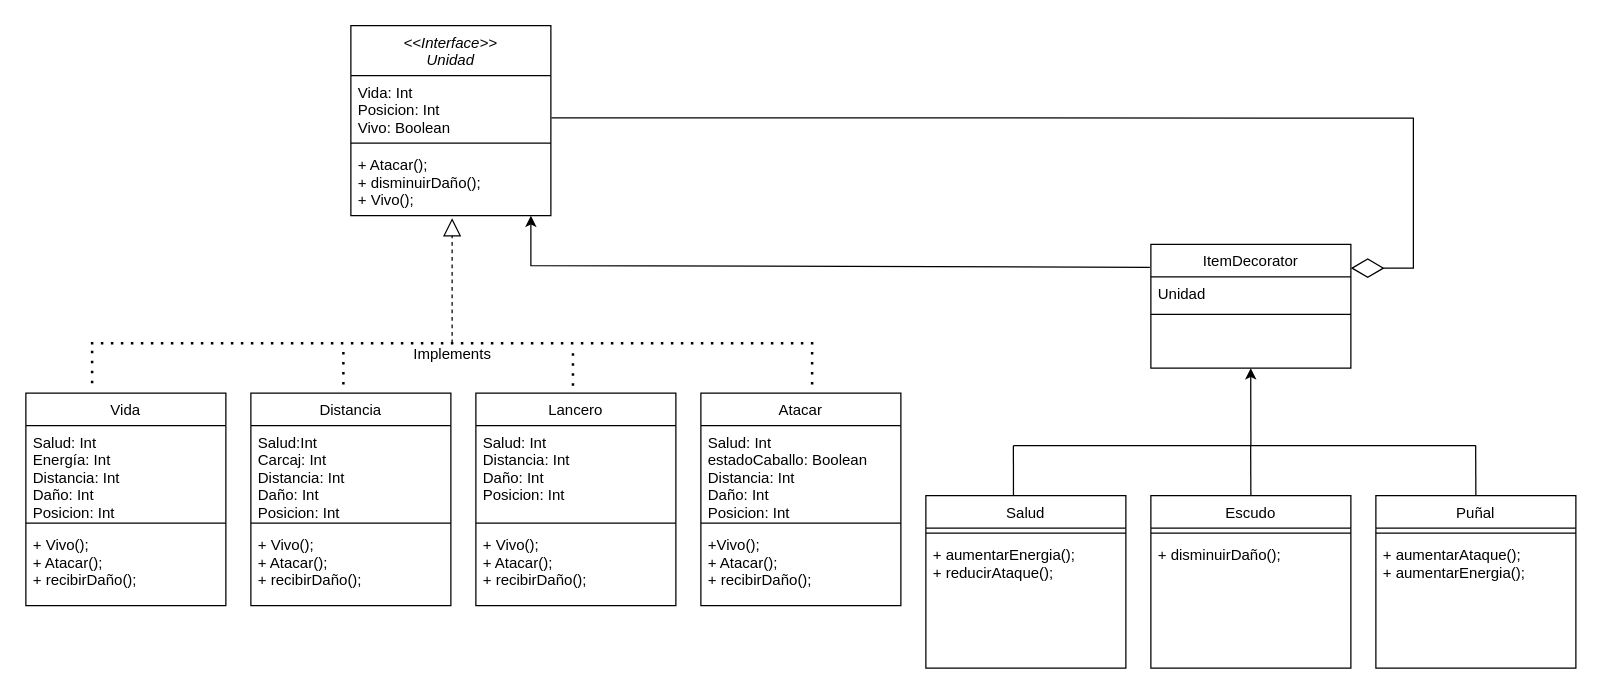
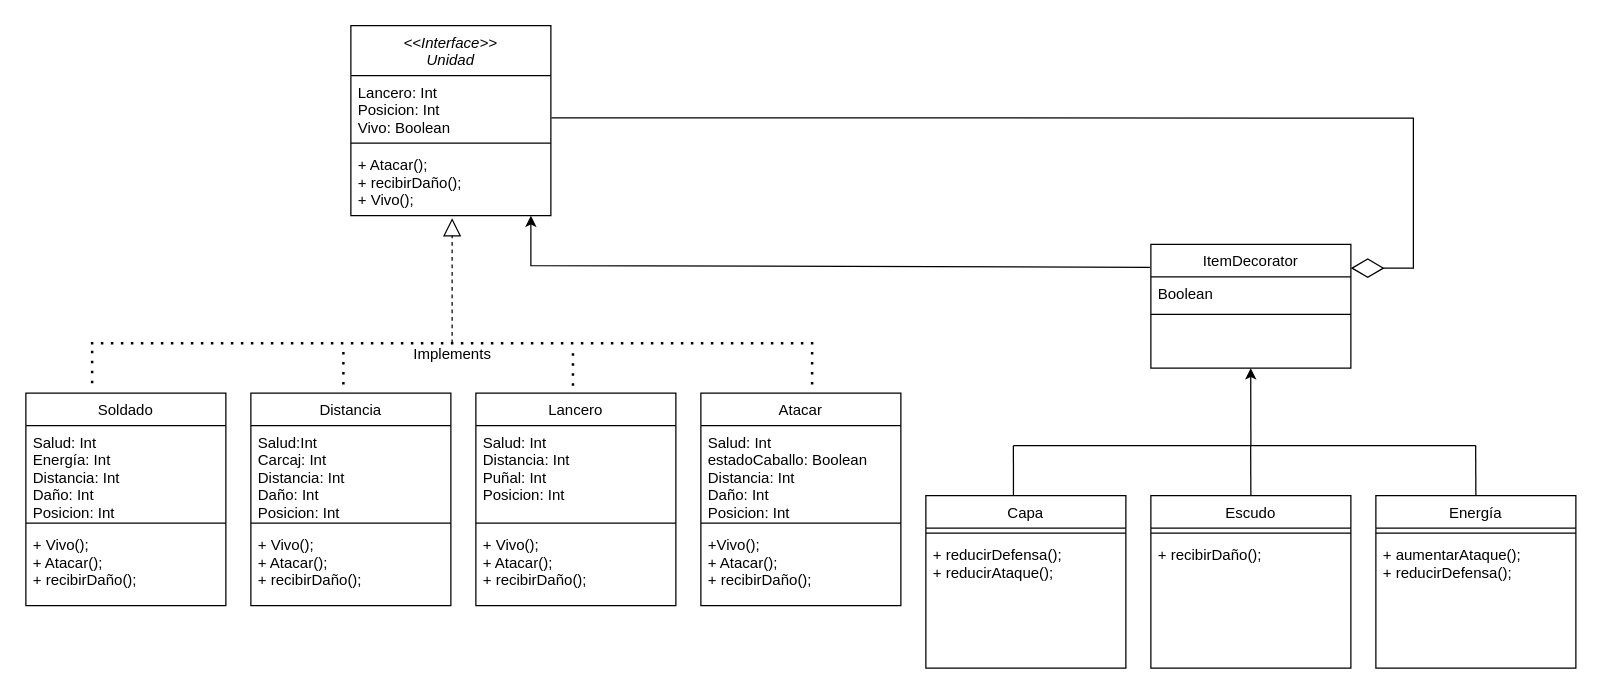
node "Vida: Int Posicion: Int Vivo: Boolean": label "Vida: Int Posicion: Int Vivo: Boolean" -> "Lancero: Int Posicion: Int Vivo: Boolean"
node "+ Atacar(); + disminuirDaño(); + Vivo();": label "+ Atacar(); + disminuirDaño(); + Vivo();" -> "+ Atacar(); + recibirDaño(); + Vivo();"
node "Unidad": label "Unidad" -> "Boolean"
node "Vida": label "Vida" -> "Soldado"
node "Salud: Int Distancia: Int Daño: Int Posicion: Int": label "Salud: Int Distancia: Int Daño: Int Posicion: Int" -> "Salud: Int Distancia: Int Puñal: Int Posicion: Int"
node "Salud": label "Salud" -> "Capa"
node "Puñal": label "Puñal" -> "Energía"
node "+ aumentarEnergia(); + reducirAtaque();": label "+ aumentarEnergia(); + reducirAtaque();" -> "+ reducirDefensa(); + reducirAtaque();"
node "+ disminuirDaño();": label "+ disminuirDaño();" -> "+ recibirDaño();"
node "+ aumentarAtaque(); + aumentarEnergia();": label "+ aumentarAtaque(); + aumentarEnergia();" -> "+ aumentarAtaque(); + reducirDefensa();"
